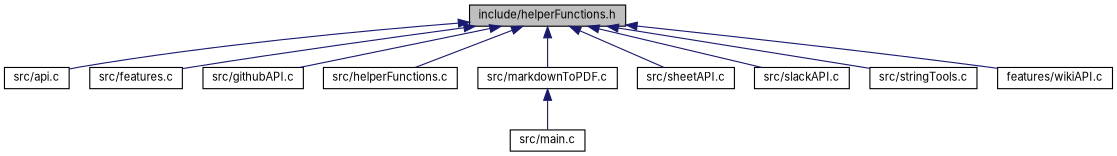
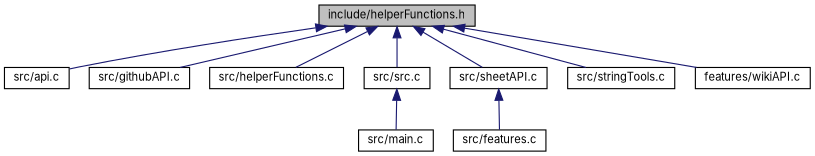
edge "src/features.c" -> "include/helperFunctions.h": now "src/features.c" -> "src/sheetAPI.c"
node "src/markdownToPDF.c": label "src/markdownToPDF.c" -> "src/src.c"
node "src/slackAPI.c": removed
